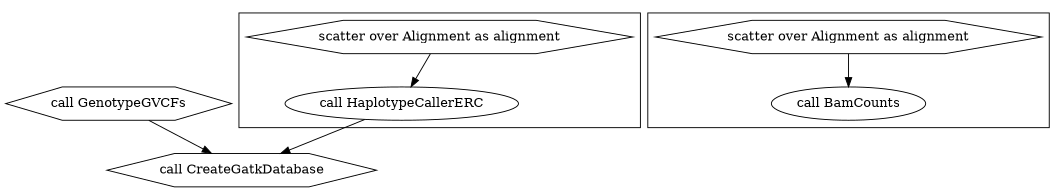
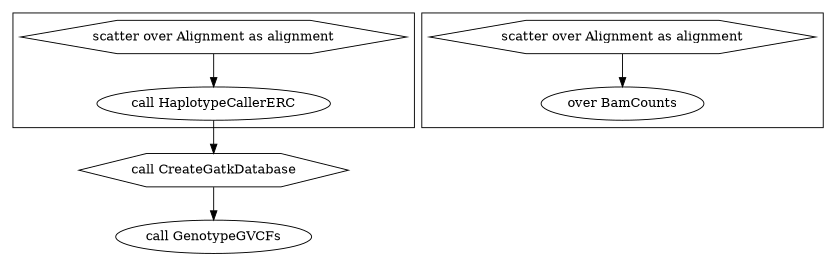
node "call GenotypeGVCFs": shape hexagon -> ellipse
node "call BamCounts": label "call BamCounts" -> "over BamCounts"
edge "call GenotypeGVCFs" -> "call CreateGatkDatabase": reversed
